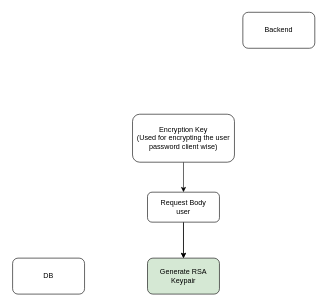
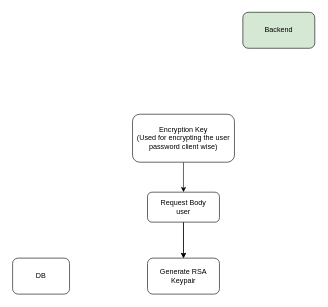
node "Backend": fillcolor #ffffff -> #d5e8d4
node "DB": size 72x36 -> 57x36
node "Generate RSA Keypair": fillcolor #d5e8d4 -> #ffffff
